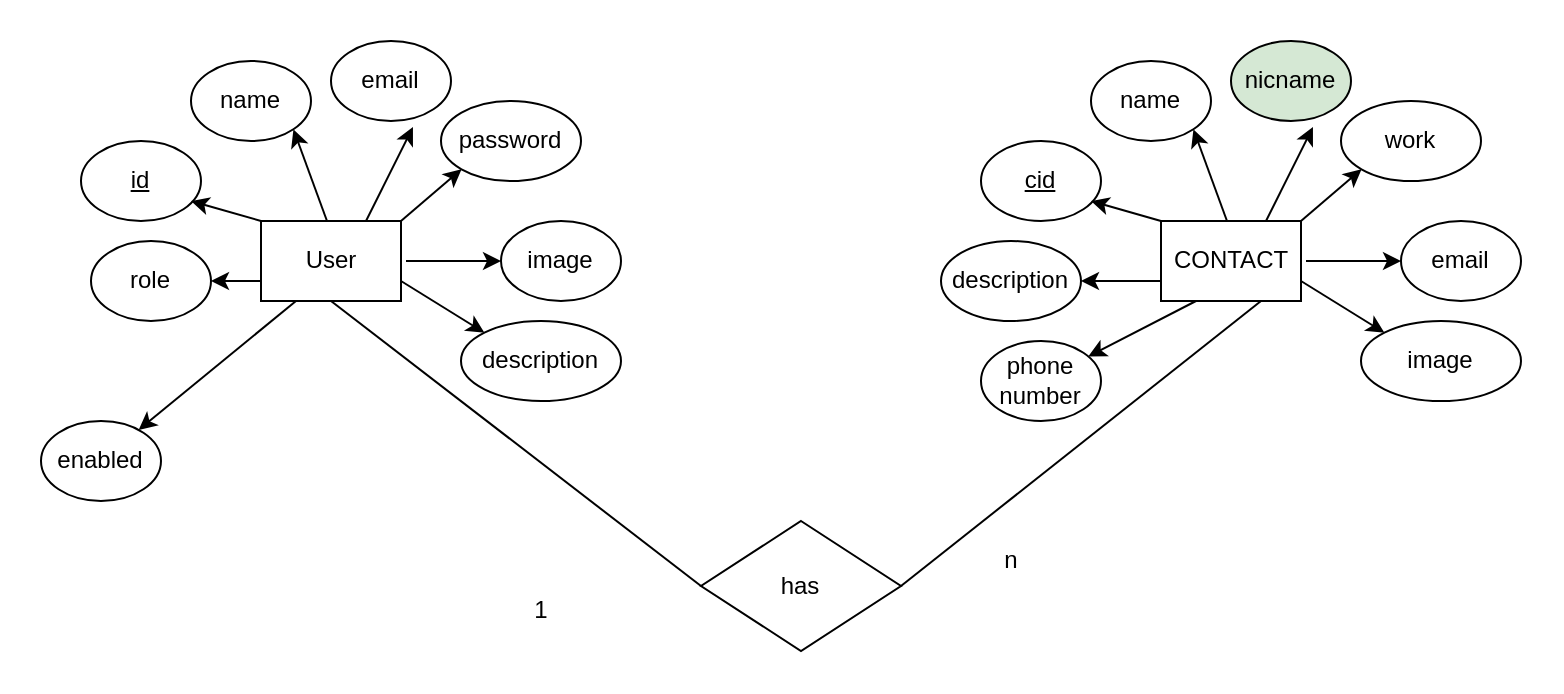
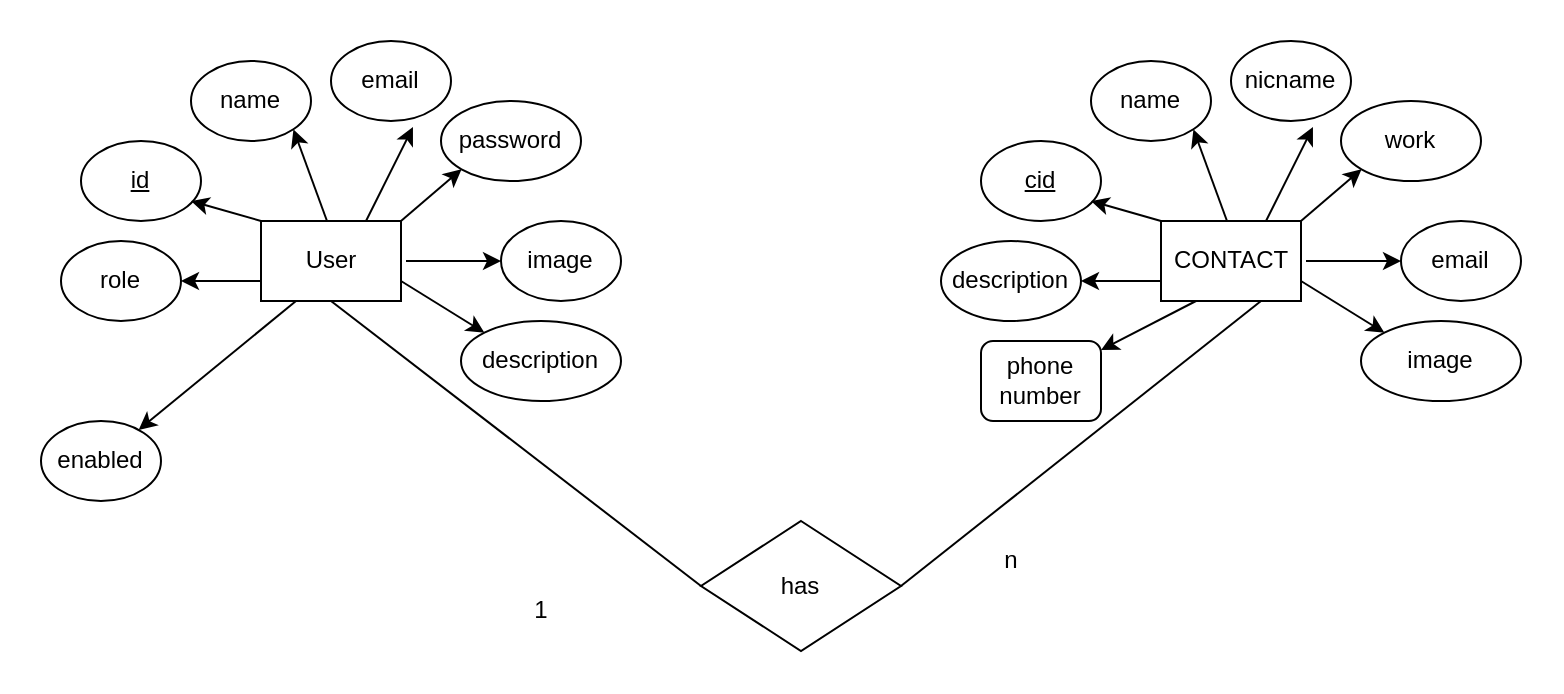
node "nicname": fillcolor #d5e8d4 -> #ffffff
node "role": moved (151, 281) -> (121, 281)
node "phone number": shape ellipse -> rounded rectangle
